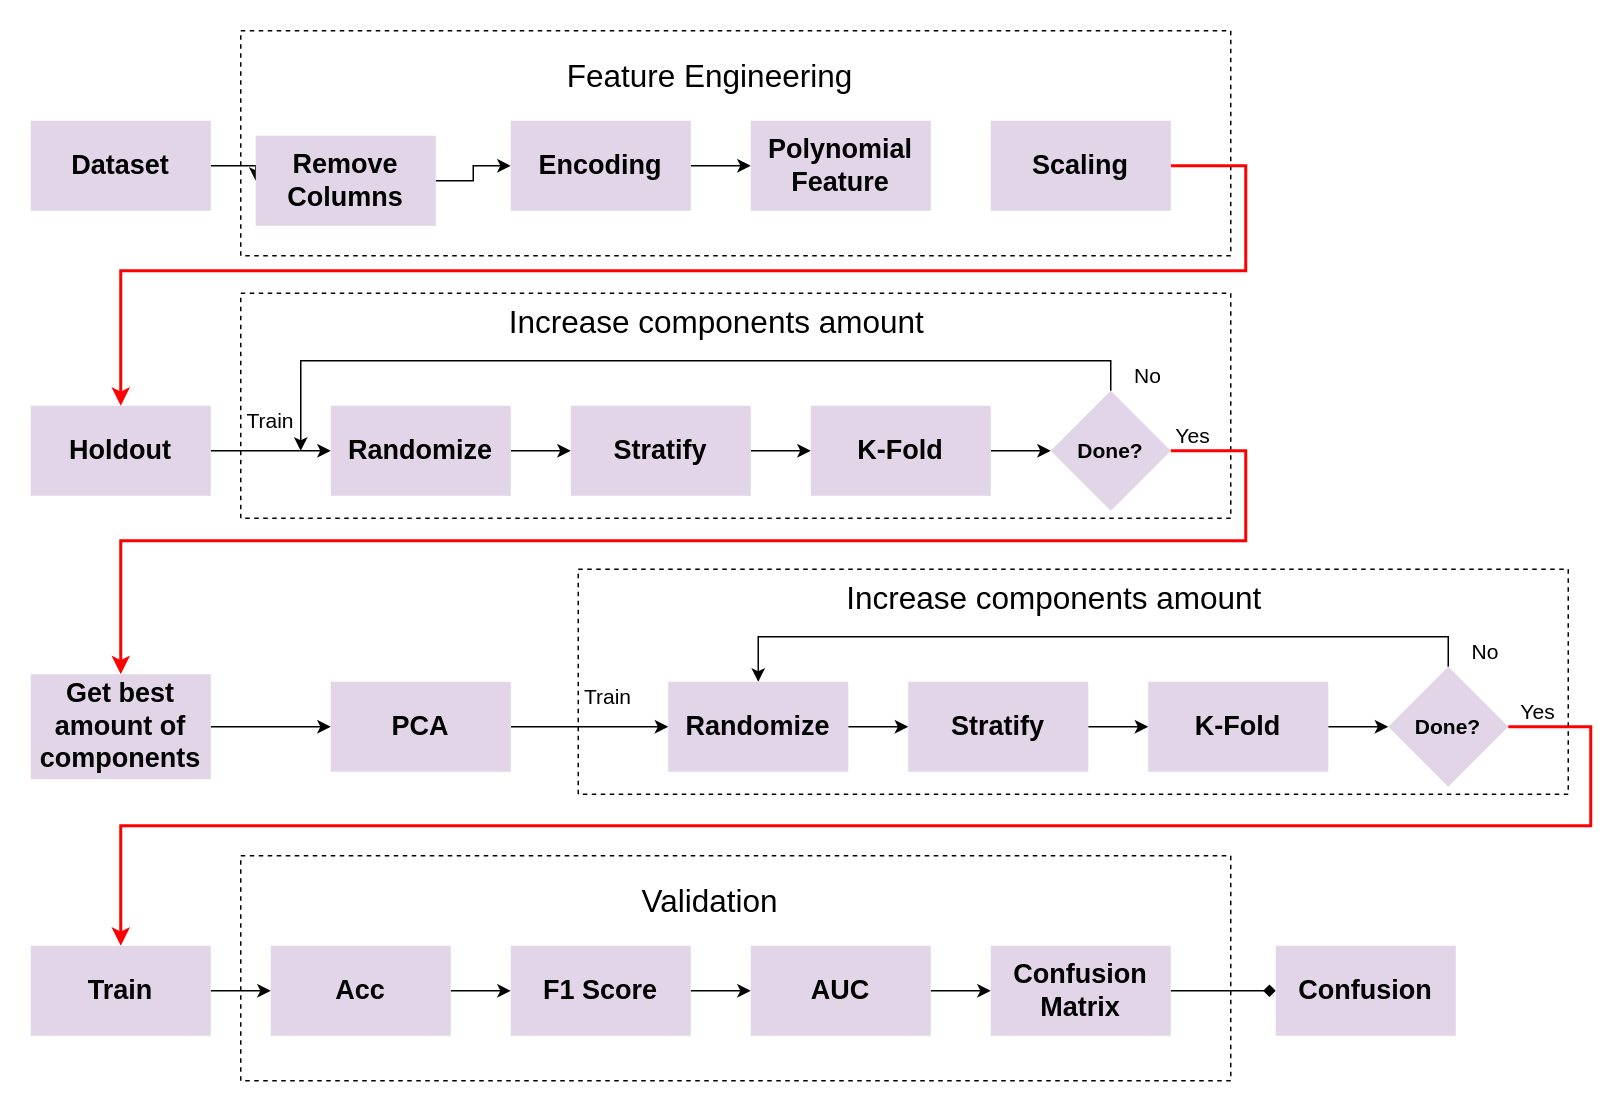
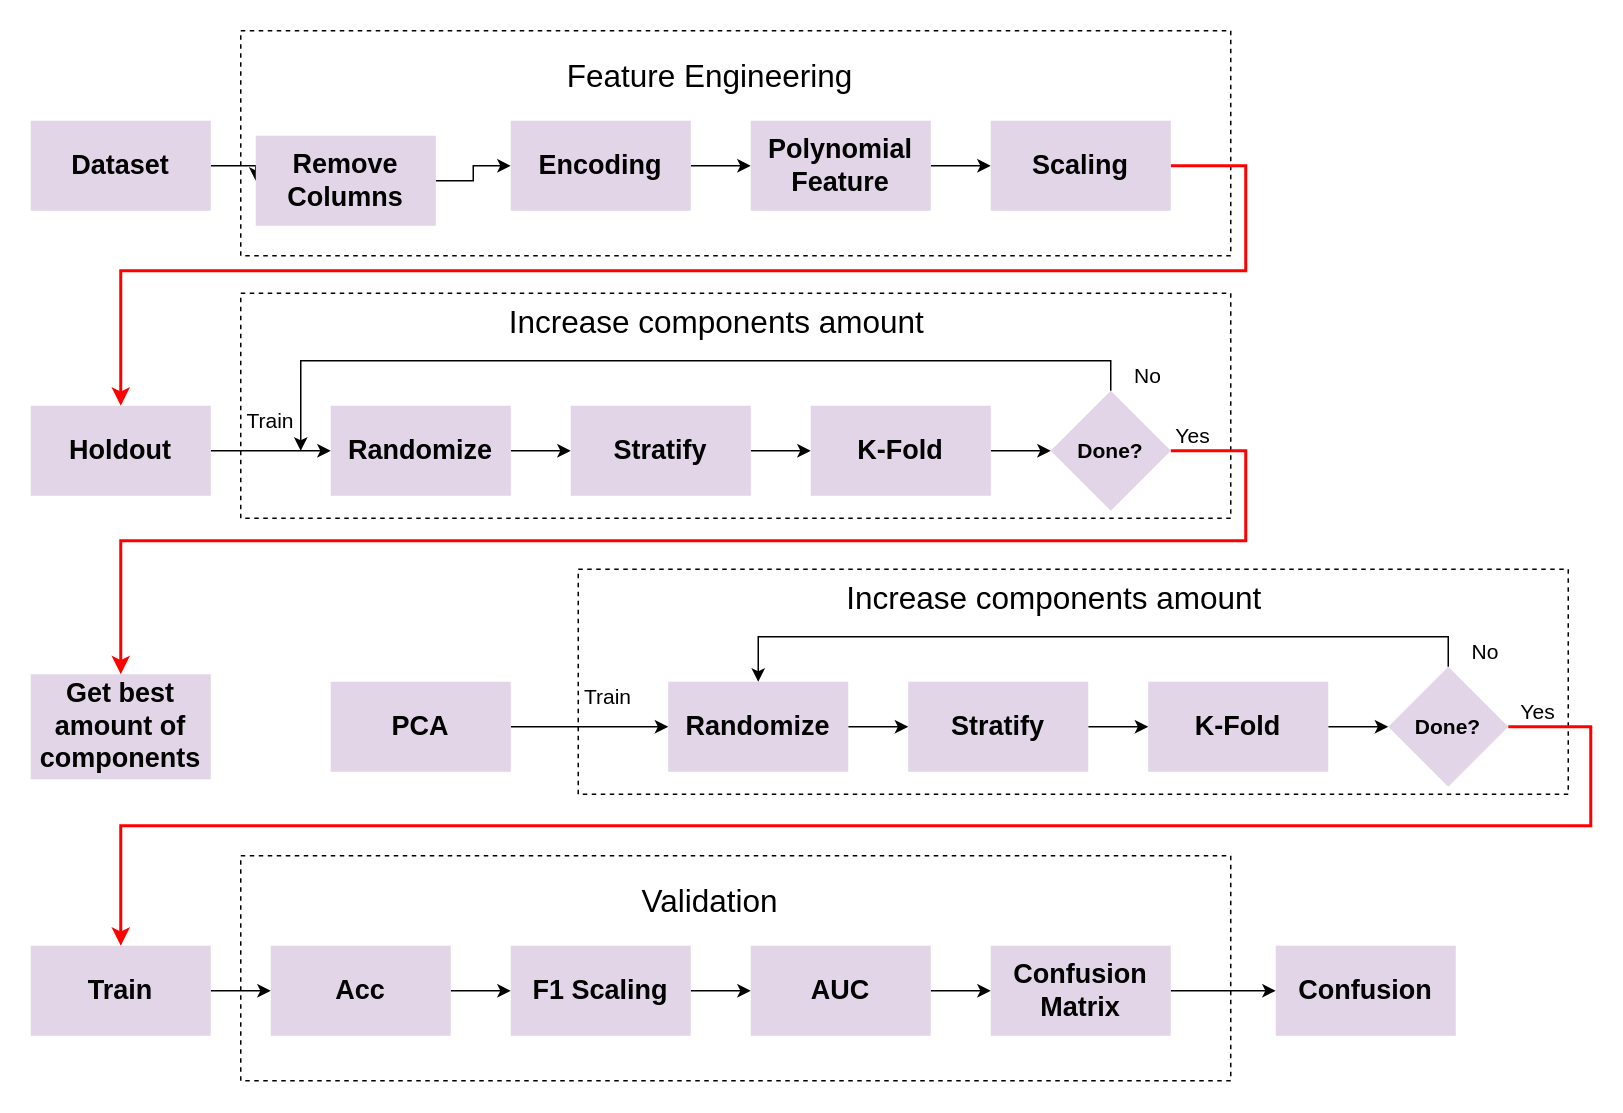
edge "Polynomial Feature" -> "Scaling": added
edge "Get best amount of components" -> "PCA": removed
node "F1 Score": label "F1 Score" -> "F1 Scaling"
edge "Confusion Matrix" -> "Confusion": arrowhead diamond -> classic
